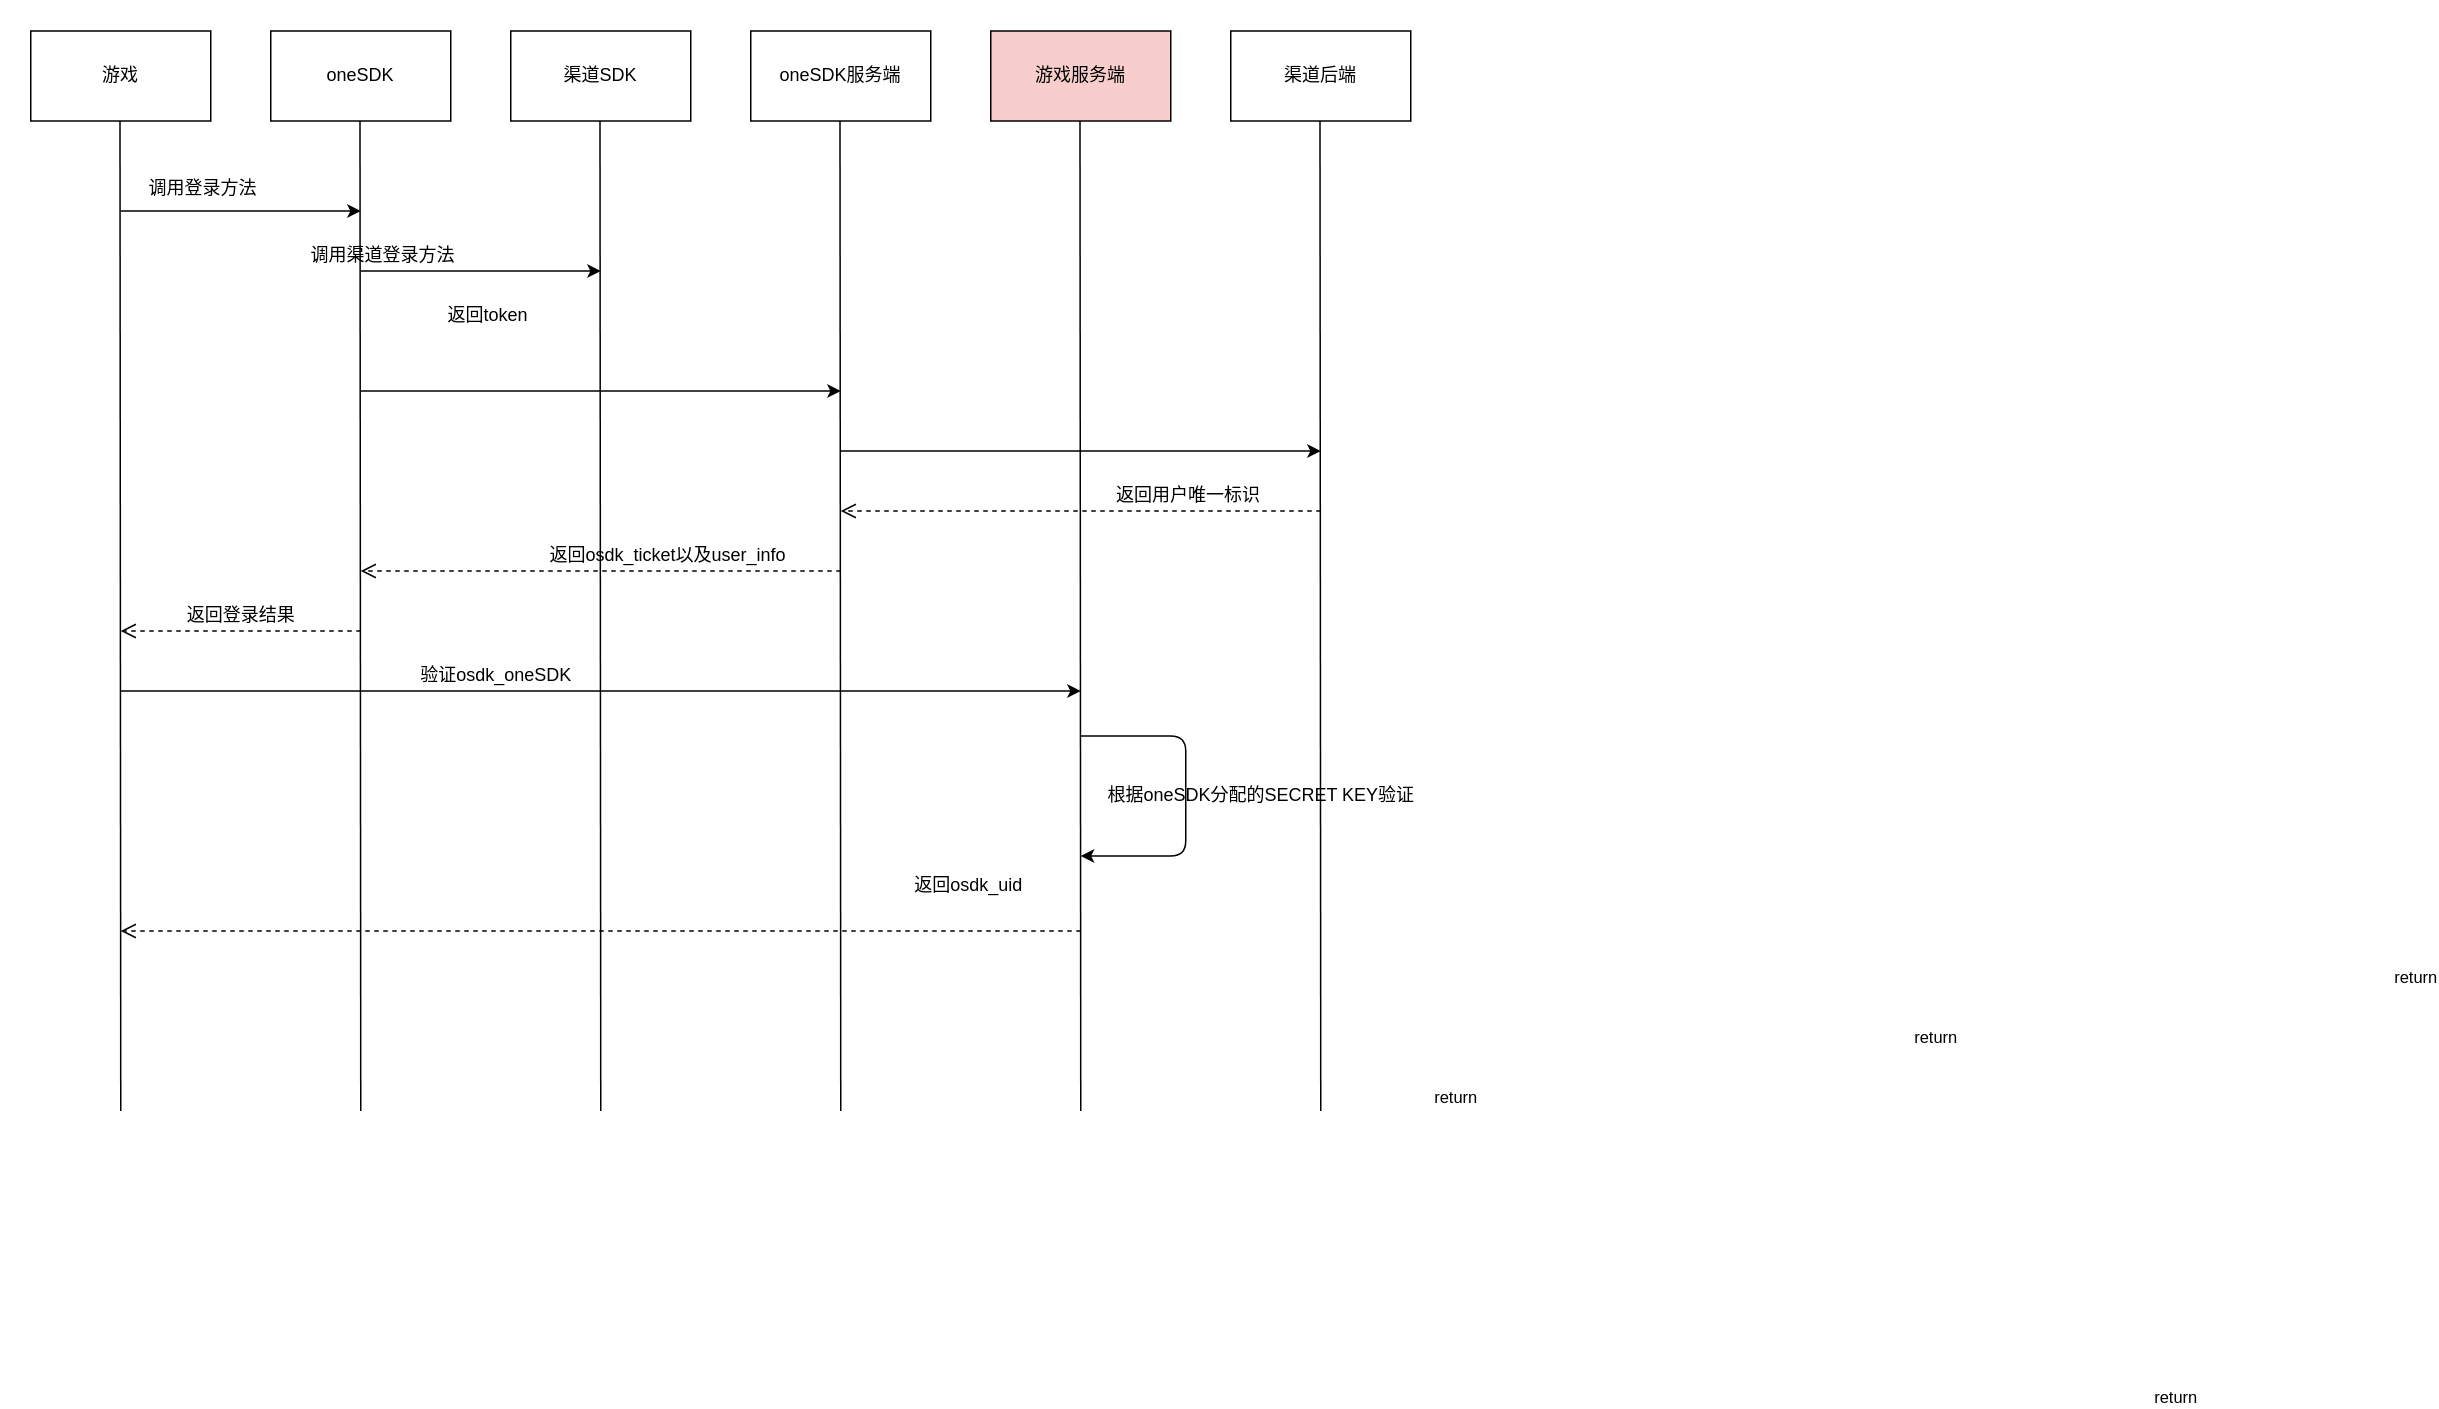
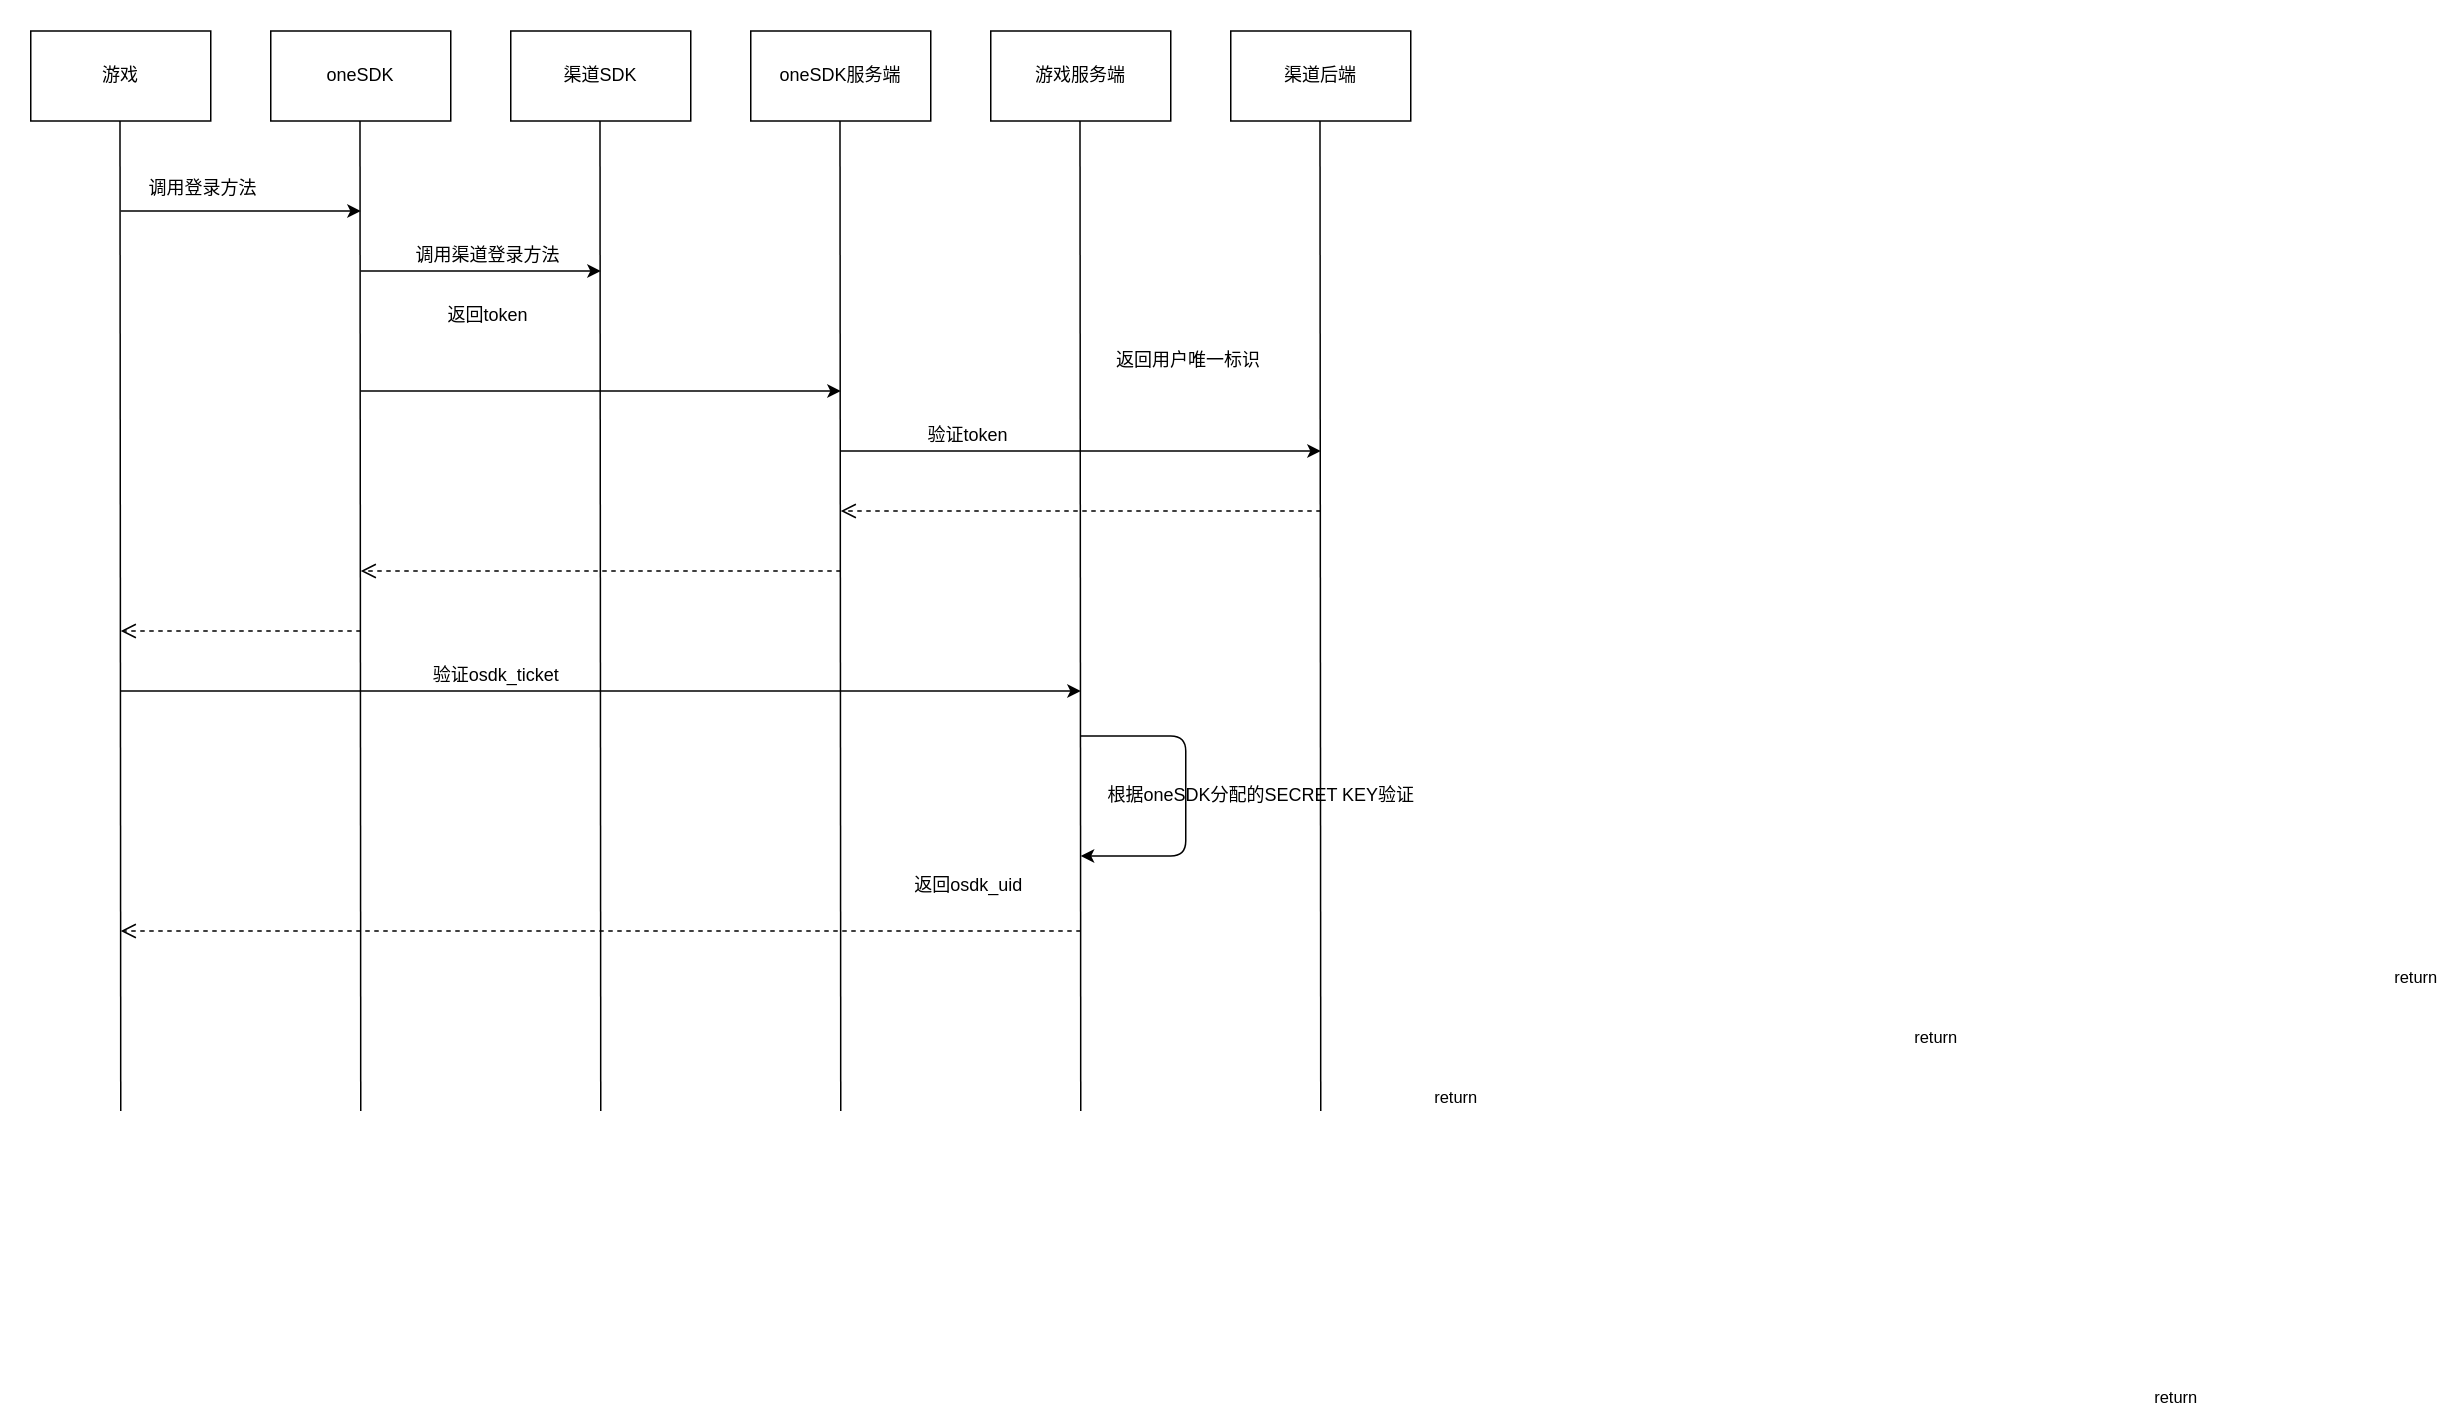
node "游戏服务端": fillcolor #f8cecc -> #ffffff
node "调用渠道登录方法": moved (383, 256) -> (488, 256)
node "验证token": added
node "返回用户唯一标识": moved (1189, 496) -> (1189, 361)
node "返回osdk_ticket以及user_info": removed
node "返回登录结果": removed
node "验证osdk_oneSDK": label "验证osdk_oneSDK" -> "验证osdk_ticket"
